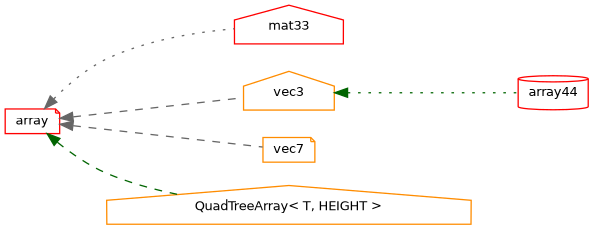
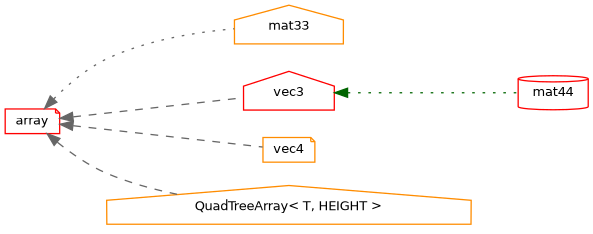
node "mat33": color red -> darkorange
node "vec3": color darkorange -> red
node "array44": label "array44" -> "mat44"
node "vec7": label "vec7" -> "vec4"
edge "QuadTreeArray< T, HEIGHT >" -> "array": color darkgreen -> gray40
